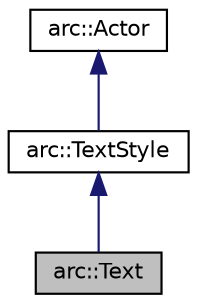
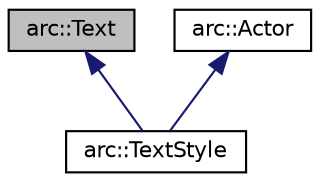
edge "arc::Text" -> "arc::TextStyle": reversed
